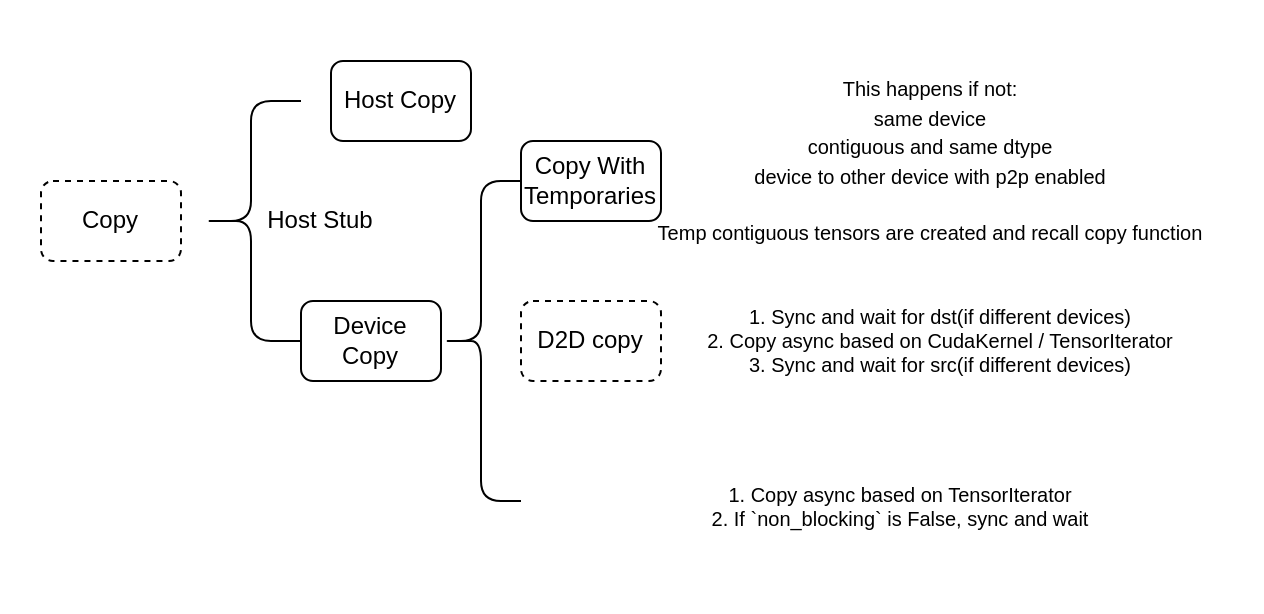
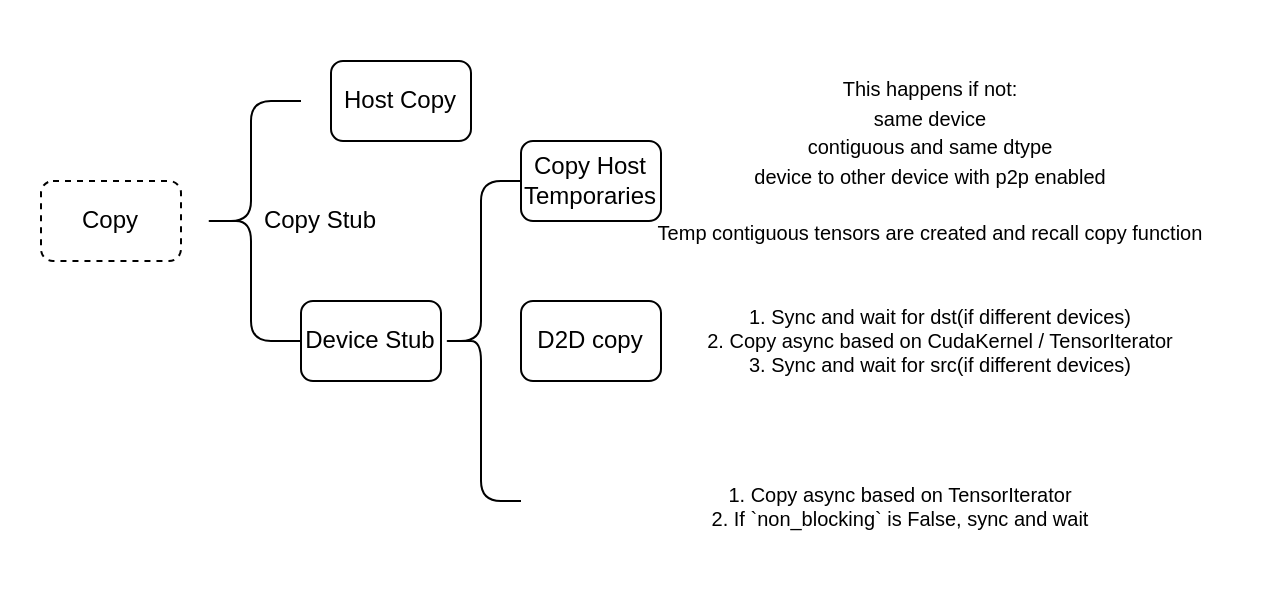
node "Copy With Temporaries": label "Copy With Temporaries" -> "Copy Host Temporaries"
node "Host Stub": label "Host Stub" -> "Copy Stub"
node "Device Copy": label "Device Copy" -> "Device Stub"
node "D2D copy": style dashed -> solid
